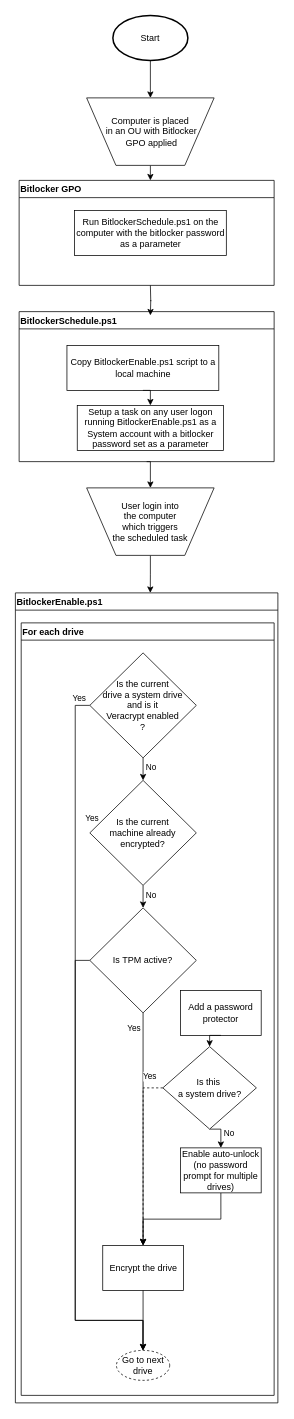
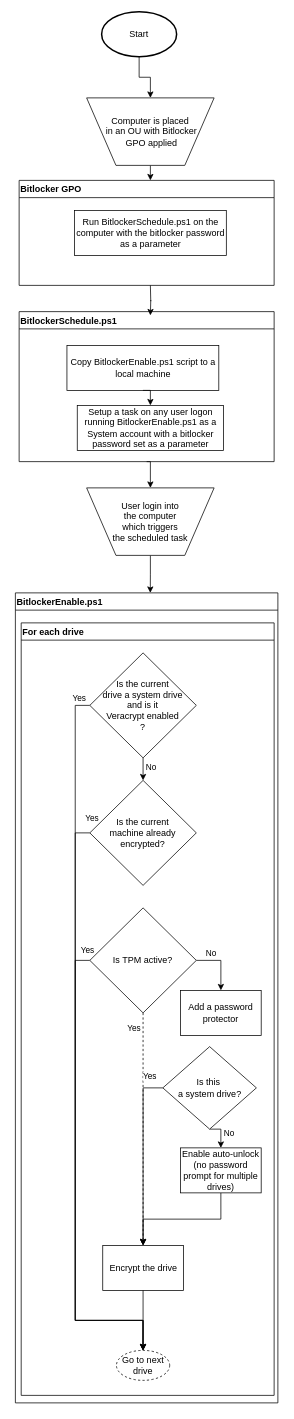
node "Start": moved (150, 38) -> (139, 34)
edge "Is the current machine already encrypted?" -> "Go to next drive": added, label "Yes"
edge "Is the current machine already encrypted?" -> "Is TPM active?": removed, label "No"
edge "Is TPM active?" -> "Add a password protector": added, label "No"
edge "Add a password protector" -> "Is this a system drive?": removed
edge "Is TPM active?" -> "Encrypt the drive": style solid -> dashed
edge "Is this a system drive?" -> "Encrypt the drive": style dashed -> solid
